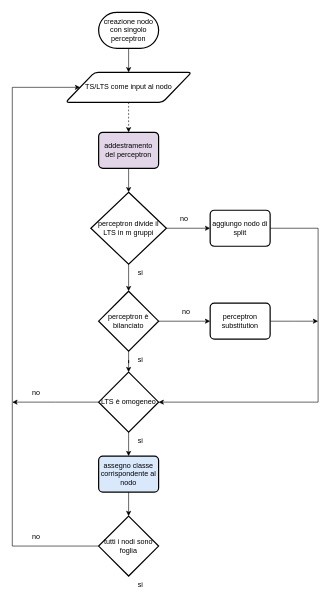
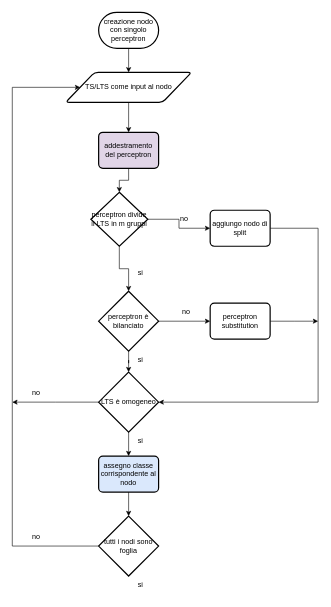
edge "TS/LTS come input al nodo" -> "addestramento del perceptron": style dashed -> solid
node "perceptron divide il LTS in m gruppi": size 76x72 -> 57x54
